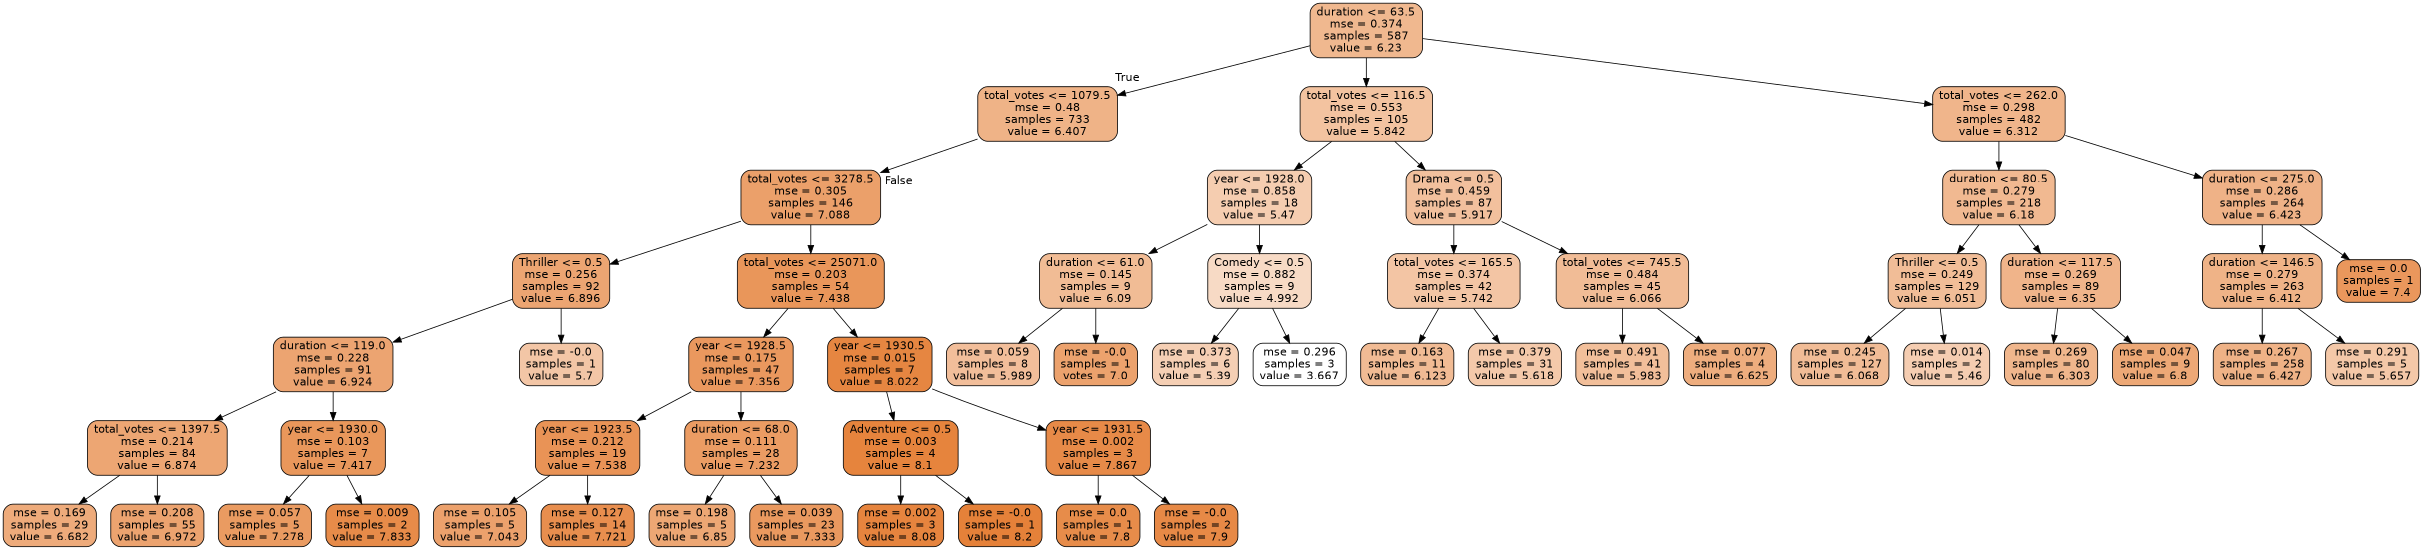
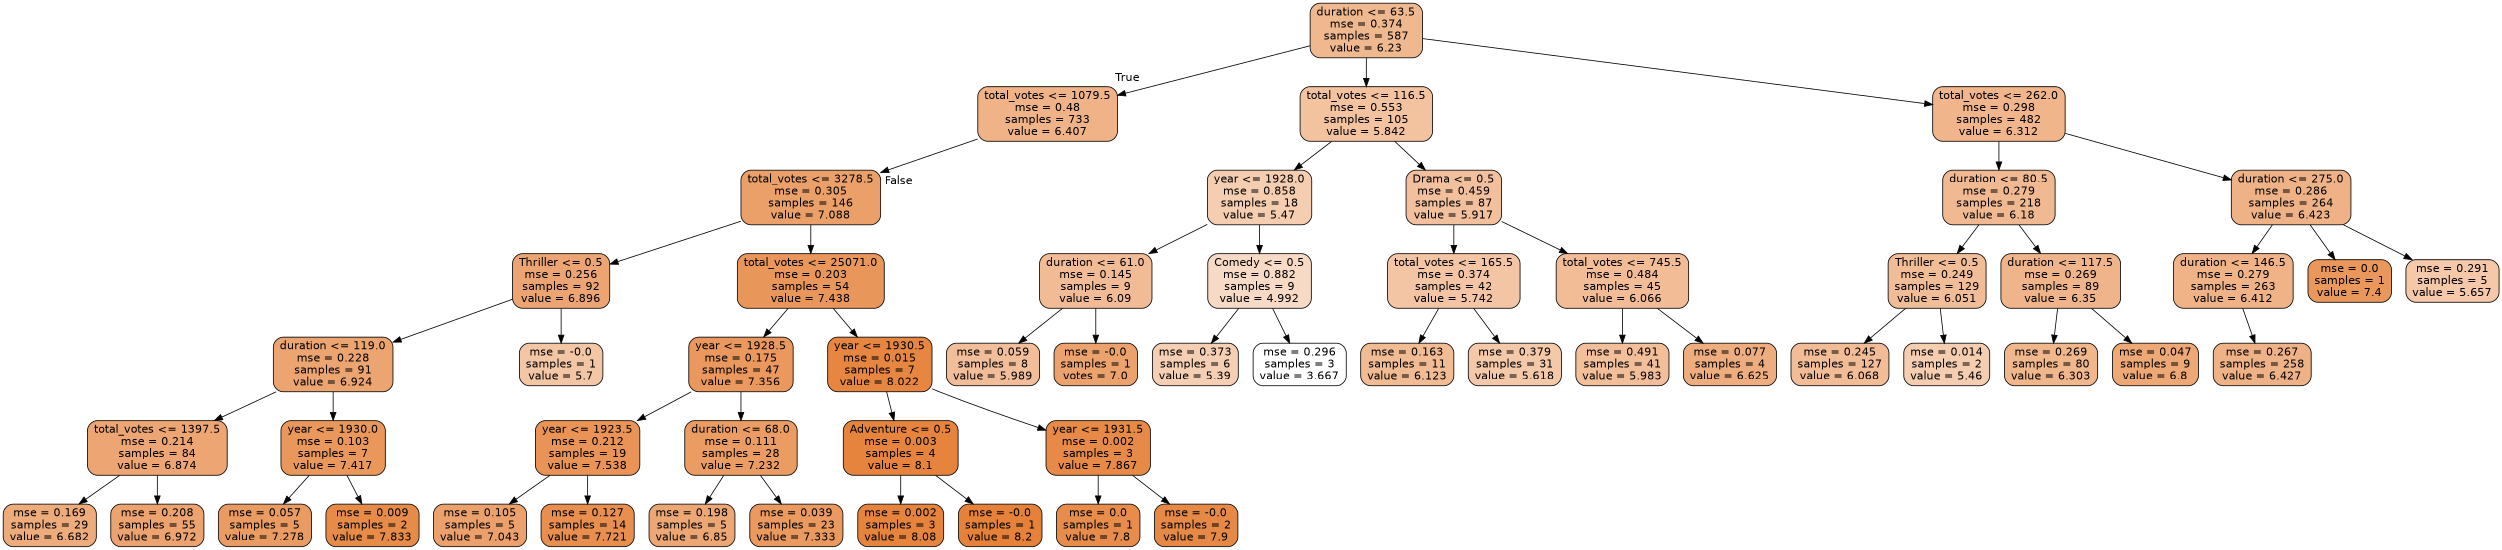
edge "duration <= 146.5 mse = 0.279 samples = 263 value = 6.412" -> "mse = 0.291 samples = 5 value = 5.657": now "duration <= 275.0 mse = 0.286 samples = 264 value = 6.423" -> "mse = 0.291 samples = 5 value = 5.657"
